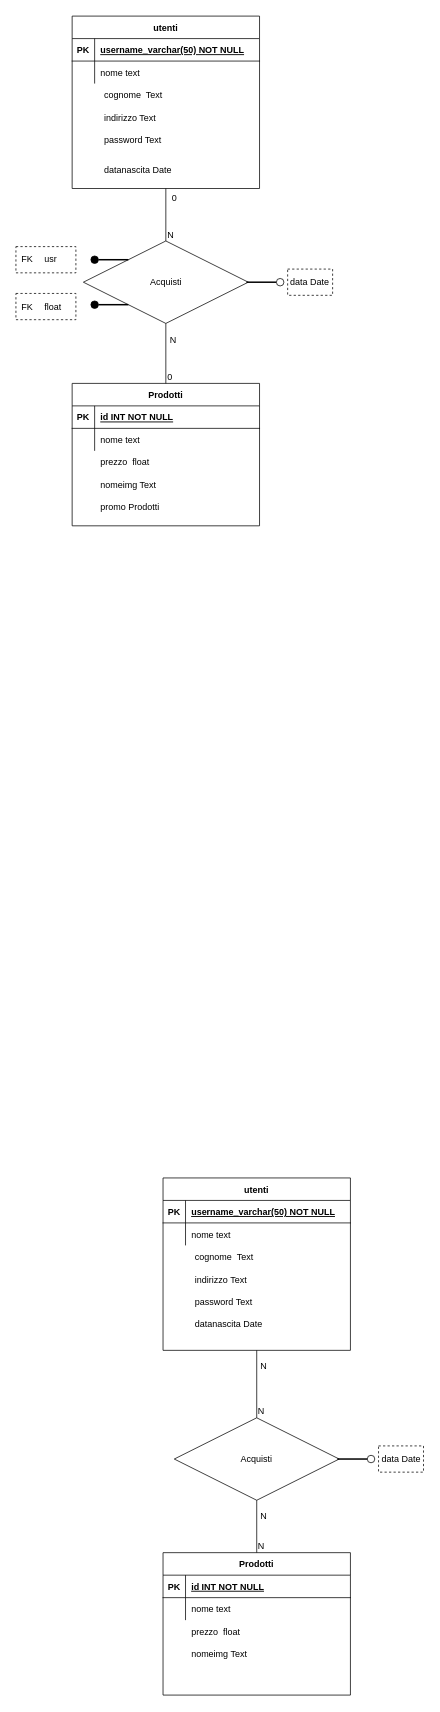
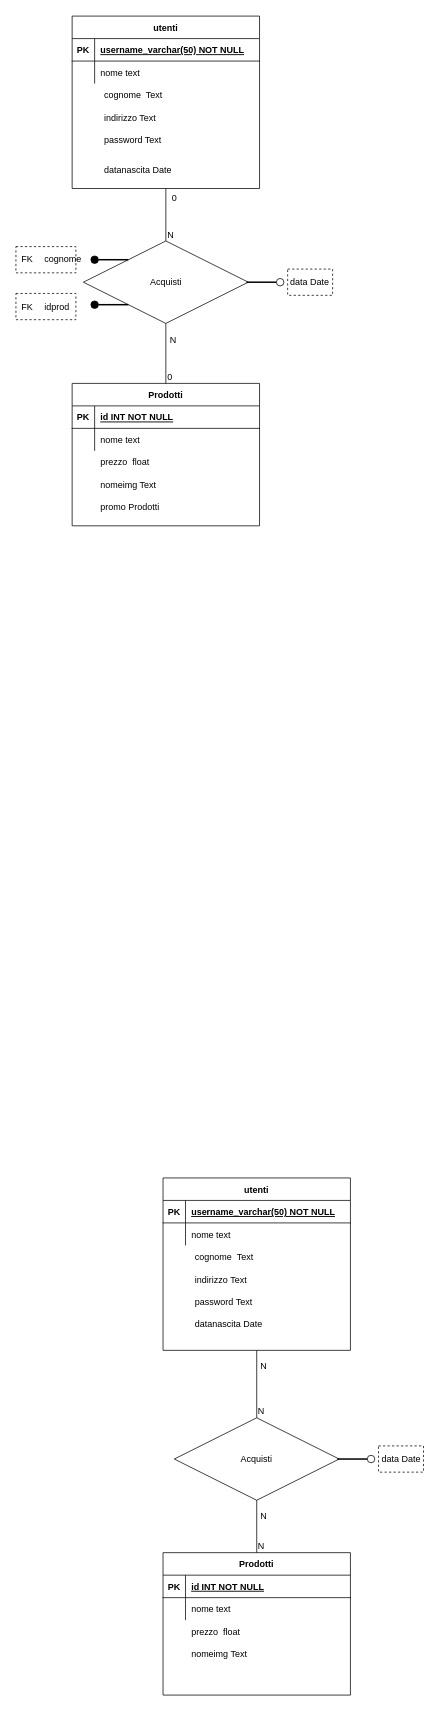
node "usr": label "usr" -> "cognome"
node "float": label "float" -> "idprod"
